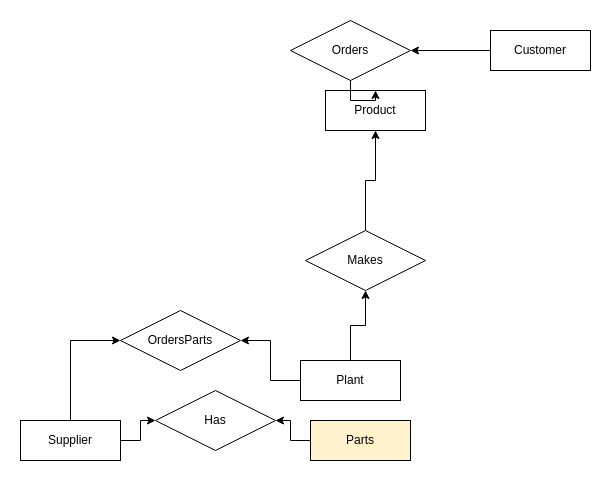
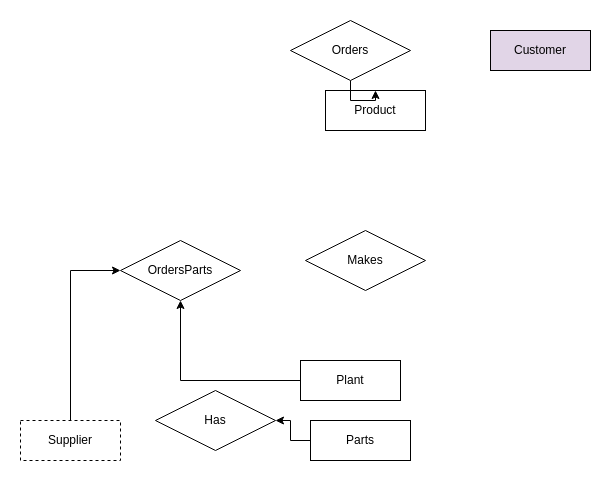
edge "Customer" -> "Orders": removed
node "Customer": fillcolor #ffffff -> #e1d5e7
edge "Makes" -> "Product": removed
edge "Plant" -> "Makes": removed
node "OrdersParts": moved (181, 341) -> (181, 271)
edge "Supplier" -> "Has": removed
node "Supplier": style solid -> dashed
node "Parts": fillcolor #fff2cc -> #ffffff
